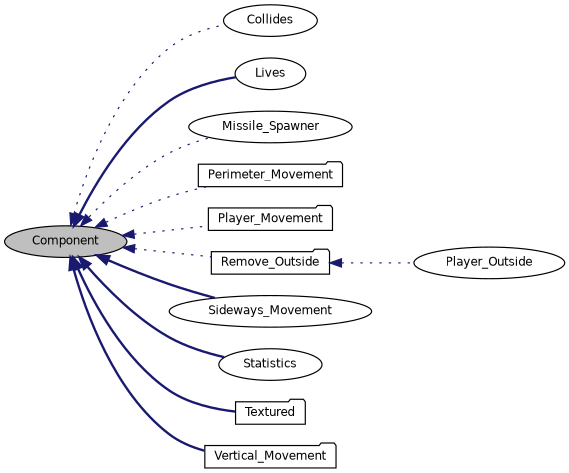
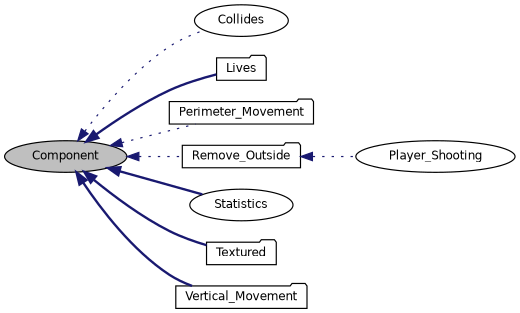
node "Lives": shape ellipse -> folder
node "Missile_Spawner": removed
node "Player_Movement": removed
node "Player_Outside": label "Player_Outside" -> "Player_Shooting"
node "Sideways_Movement": removed
